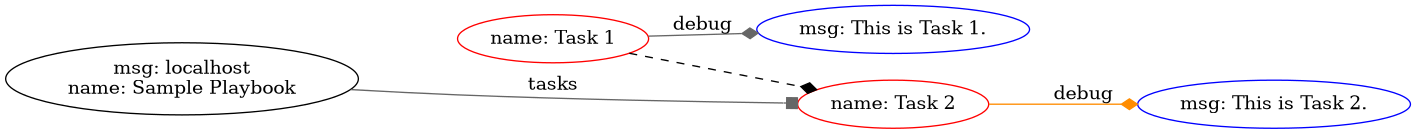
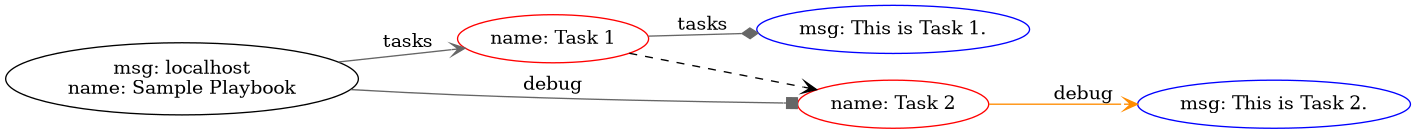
edge "name: Task 1" -> "msg: This is Task 1.": label "debug" -> "tasks"
edge "msg: localhost name: Sample Playbook" -> "name: Task 1": added, label "tasks"
edge "name: Task 1" -> "name: Task 2": arrowhead diamond -> vee
edge "msg: localhost name: Sample Playbook" -> "name: Task 2": label "tasks" -> "debug"
edge "name: Task 2" -> "msg: This is Task 2.": arrowhead diamond -> vee
